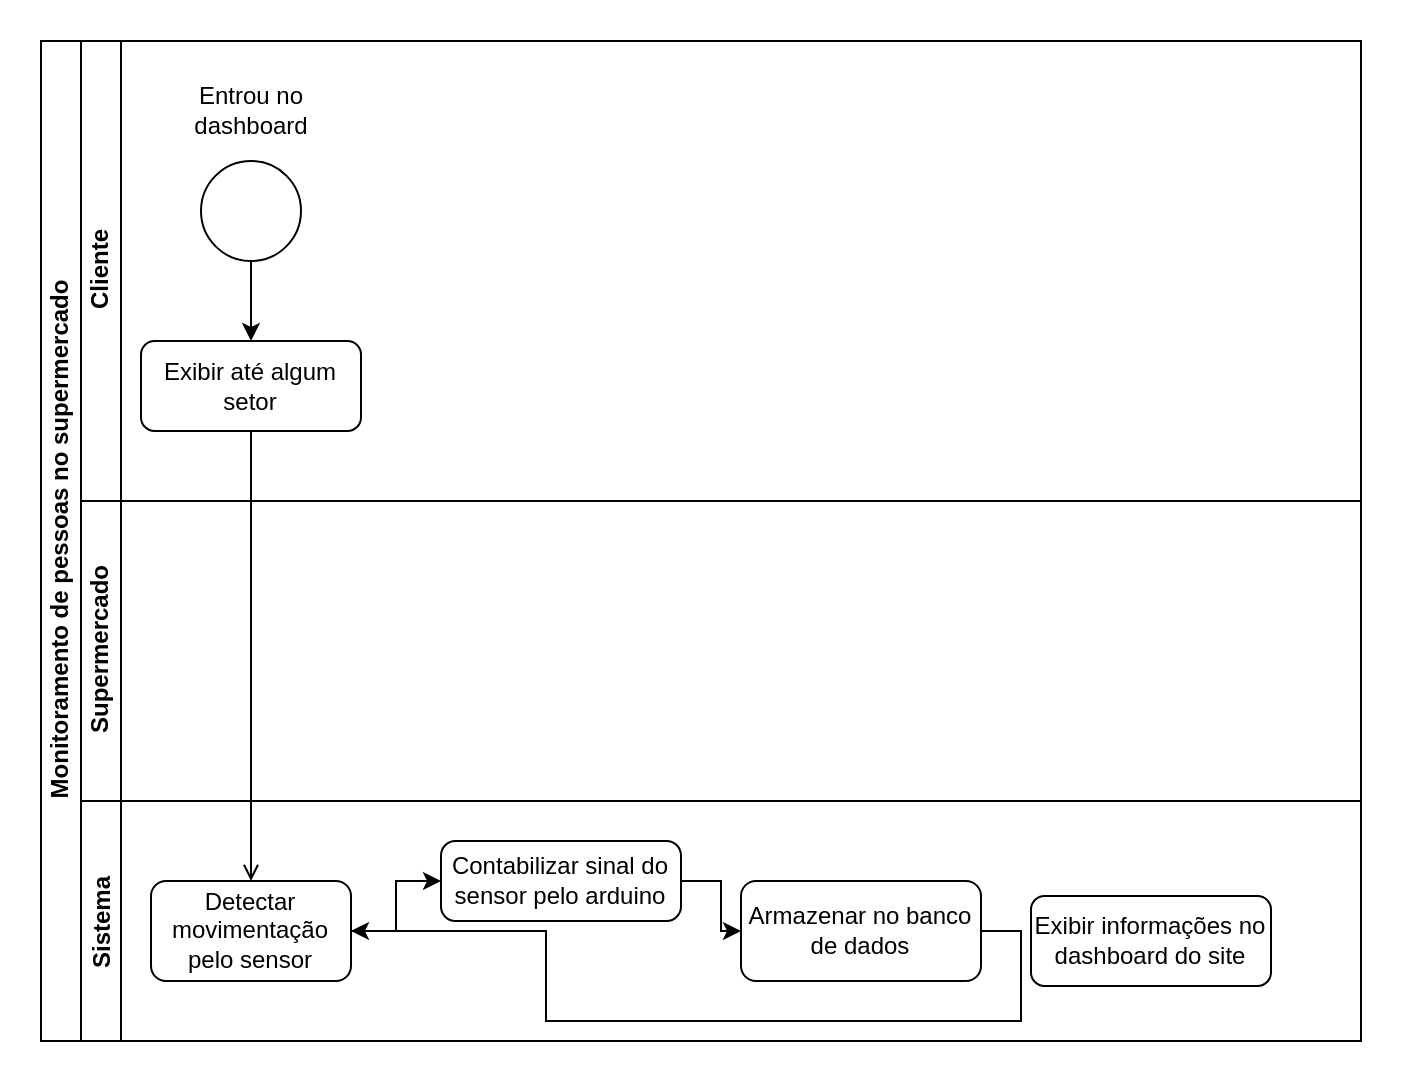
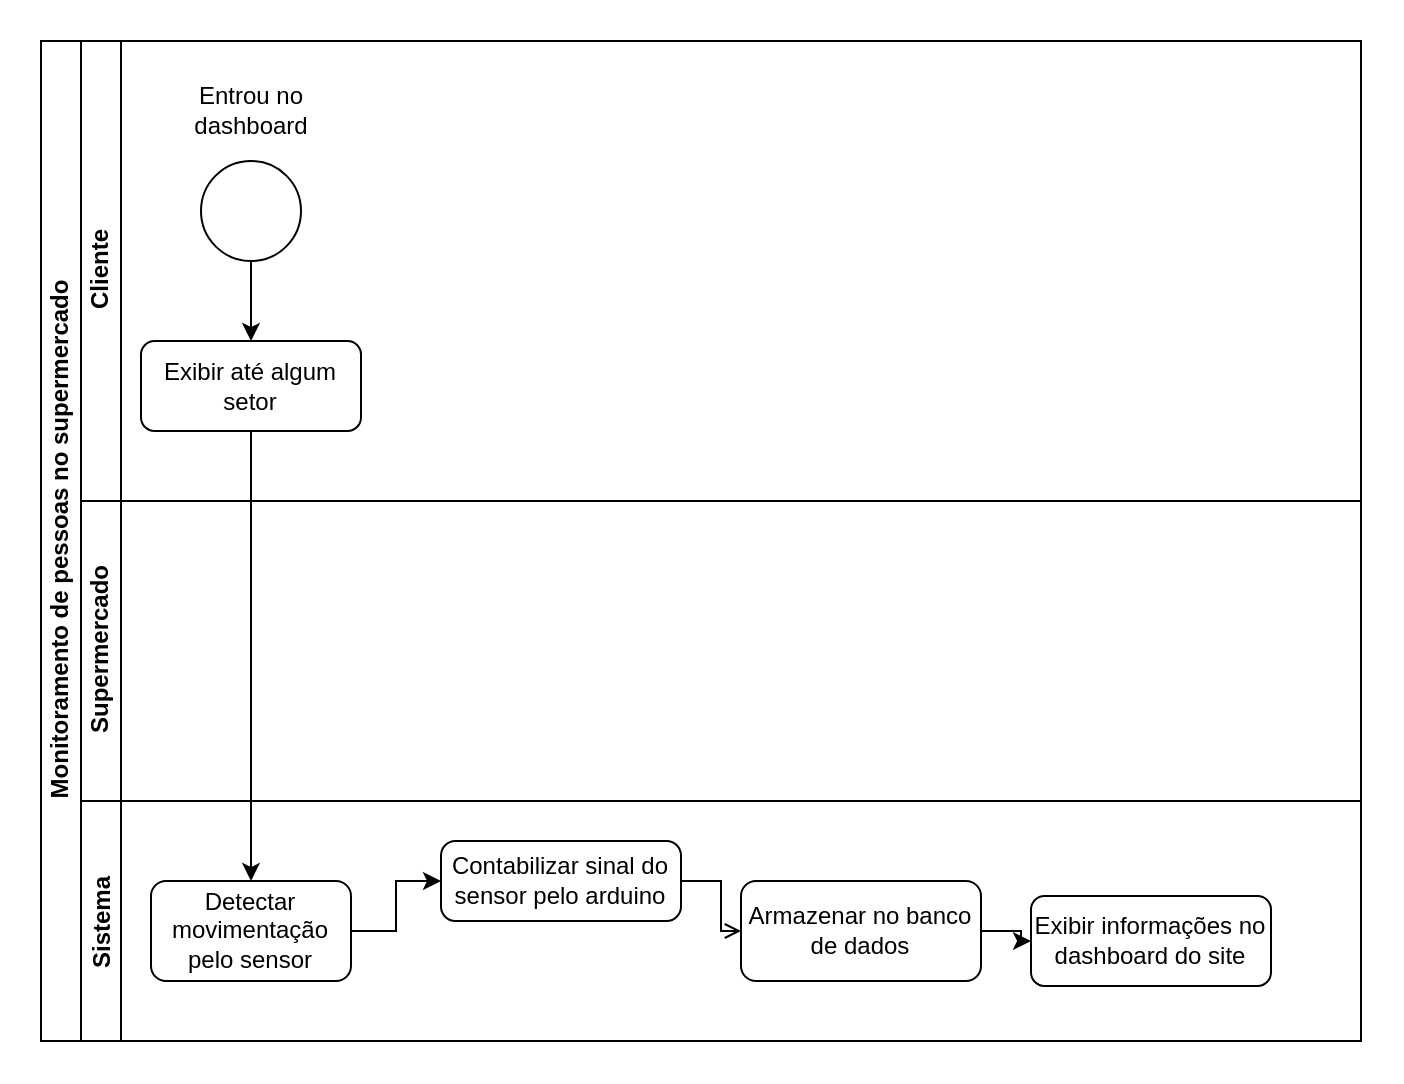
edge "Exibir até algum setor" -> "Detectar movimentação pelo sensor": arrowhead open -> classic
edge "Contabilizar sinal do sensor pelo arduino" -> "Armazenar no banco de dados": arrowhead classic -> open
edge "Armazenar no banco de dados" -> "Detectar movimentação pelo sensor": now "Armazenar no banco de dados" -> "Exibir informações no dashboard do site"
